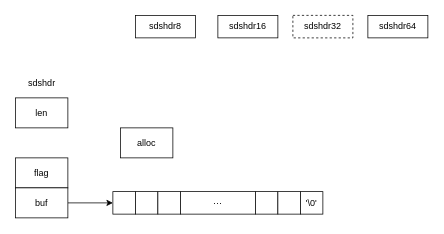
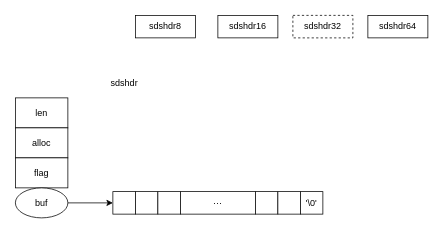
node "sdshdr": moved (42, 83) -> (124, 83)
node "alloc": moved (147, 143) -> (42, 143)
node "buf": shape rectangle -> ellipse
